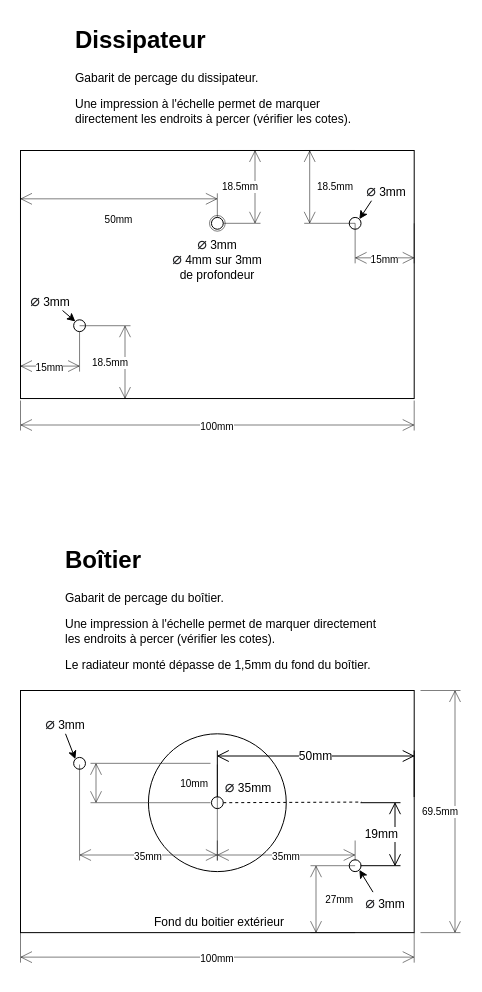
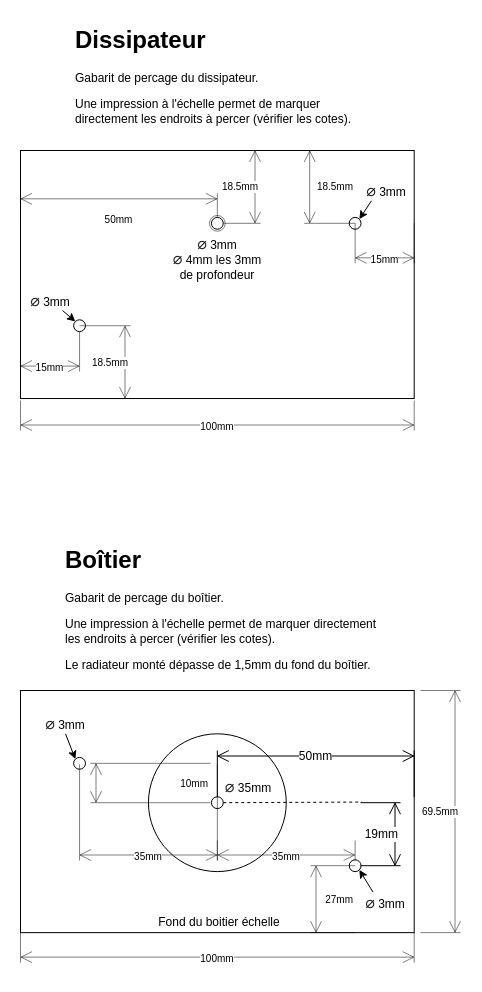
node "⌀ 4mm sur 3mm de profondeur": label "⌀ 4mm sur 3mm de profondeur" -> "⌀ 4mm les 3mm de profondeur"
node "Fond du boitier extérieur": label "Fond du boitier extérieur" -> "Fond du boitier échelle"
